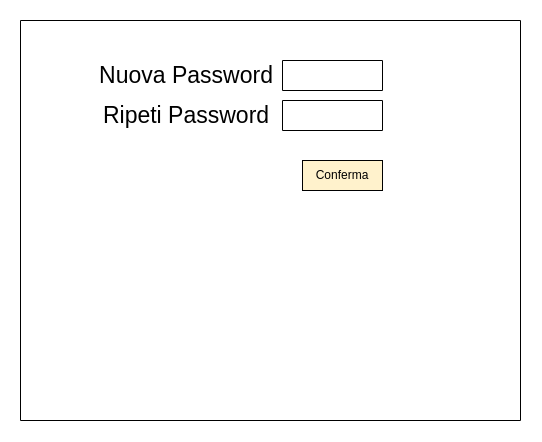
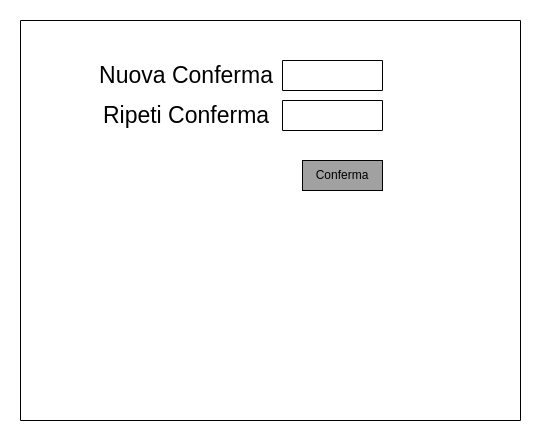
node "Nuova Password": label "Nuova Password" -> "Nuova Conferma"
node "Ripeti Password": label "Ripeti Password" -> "Ripeti Conferma"
node "Conferma": fillcolor #fff2cc -> #a1a1a1
